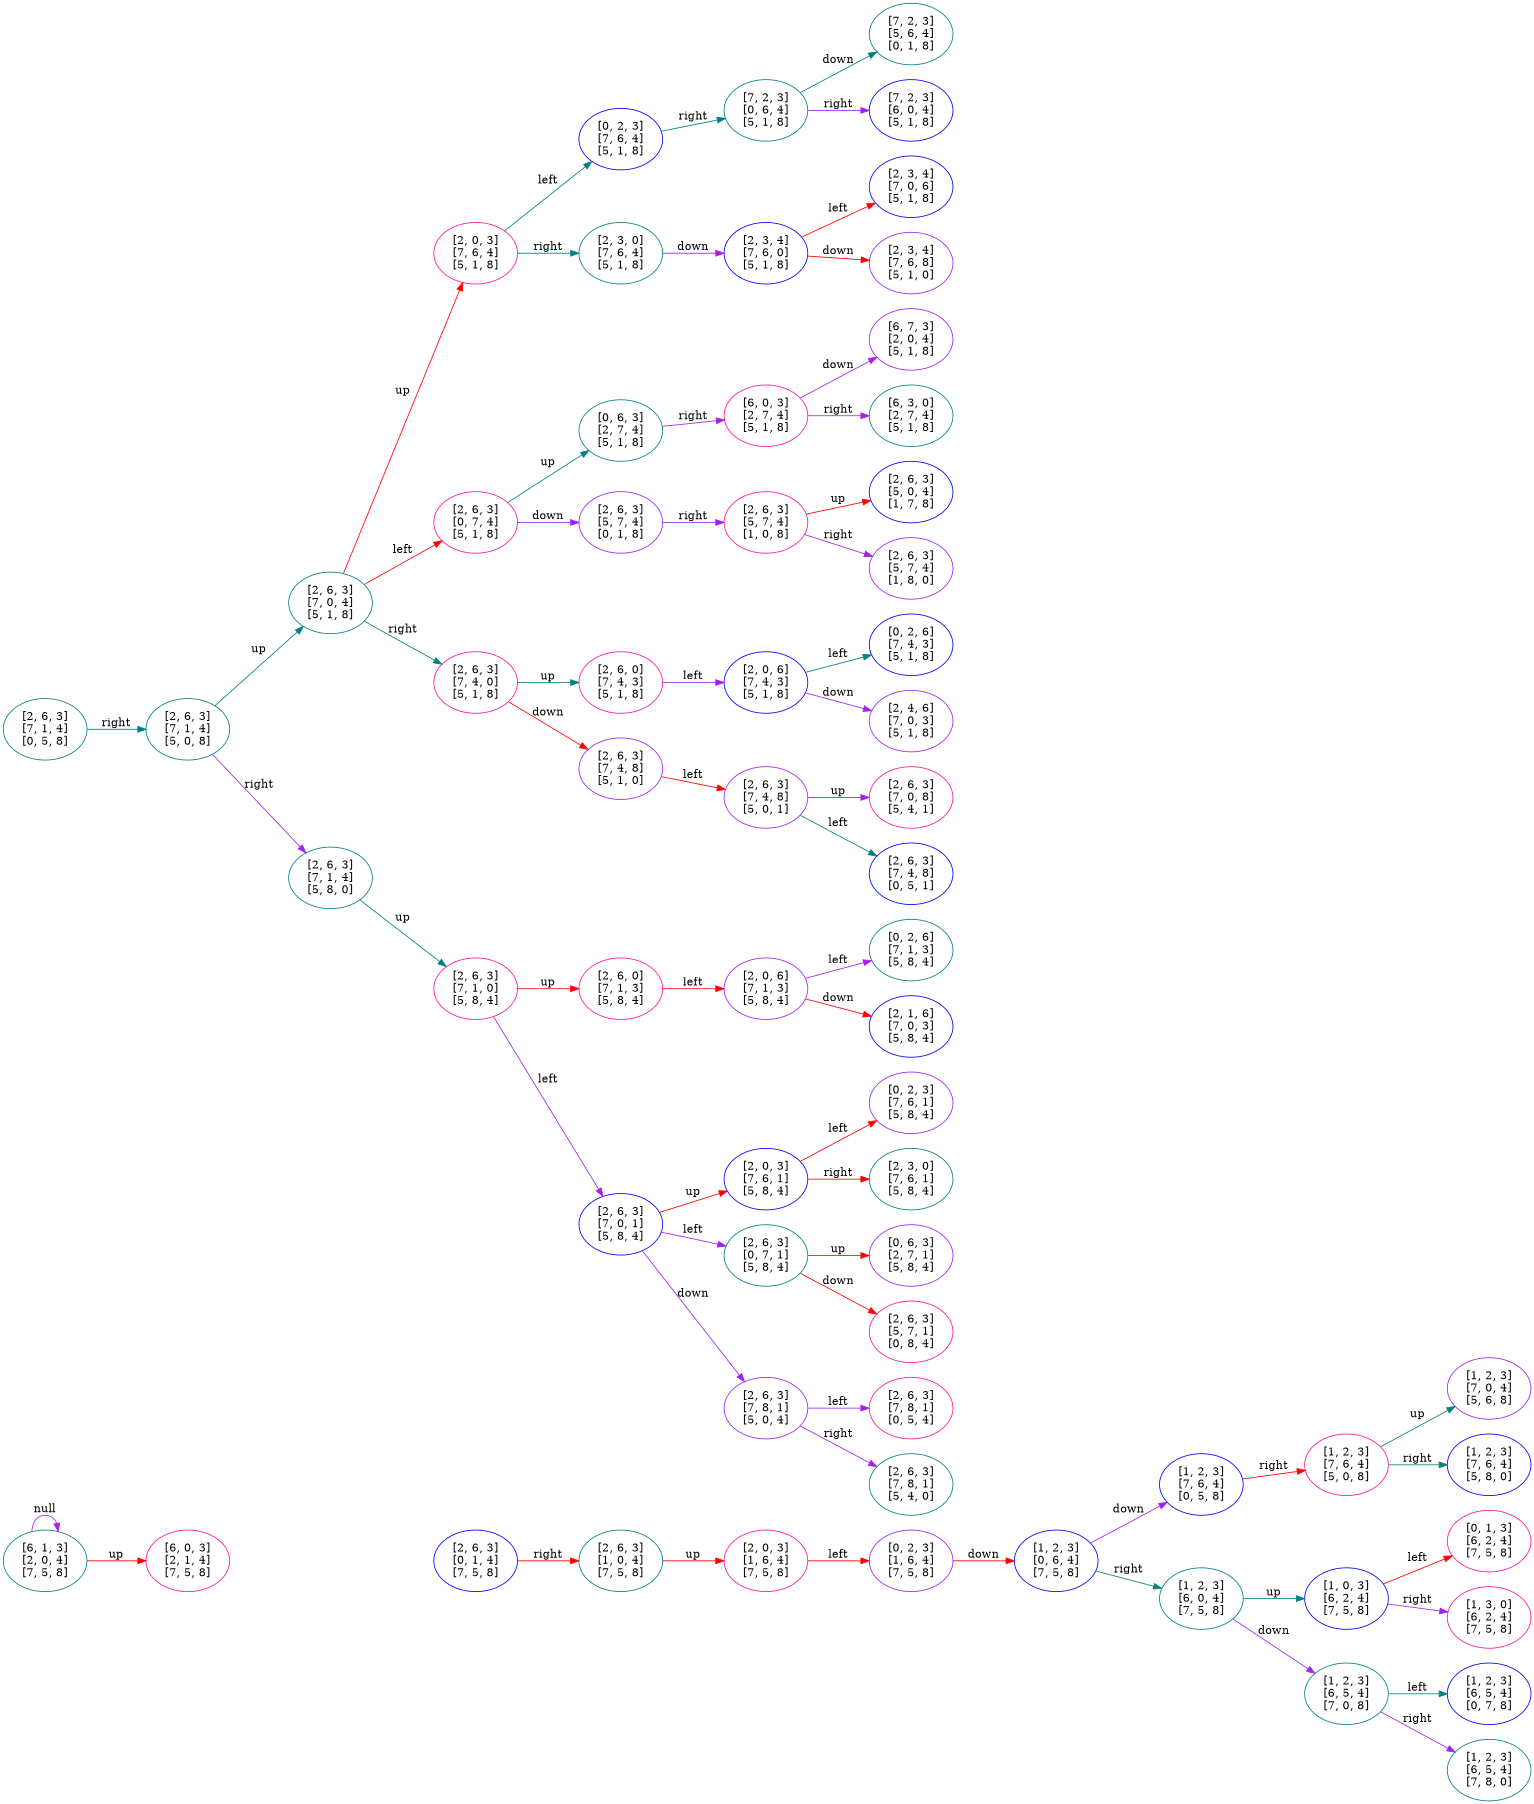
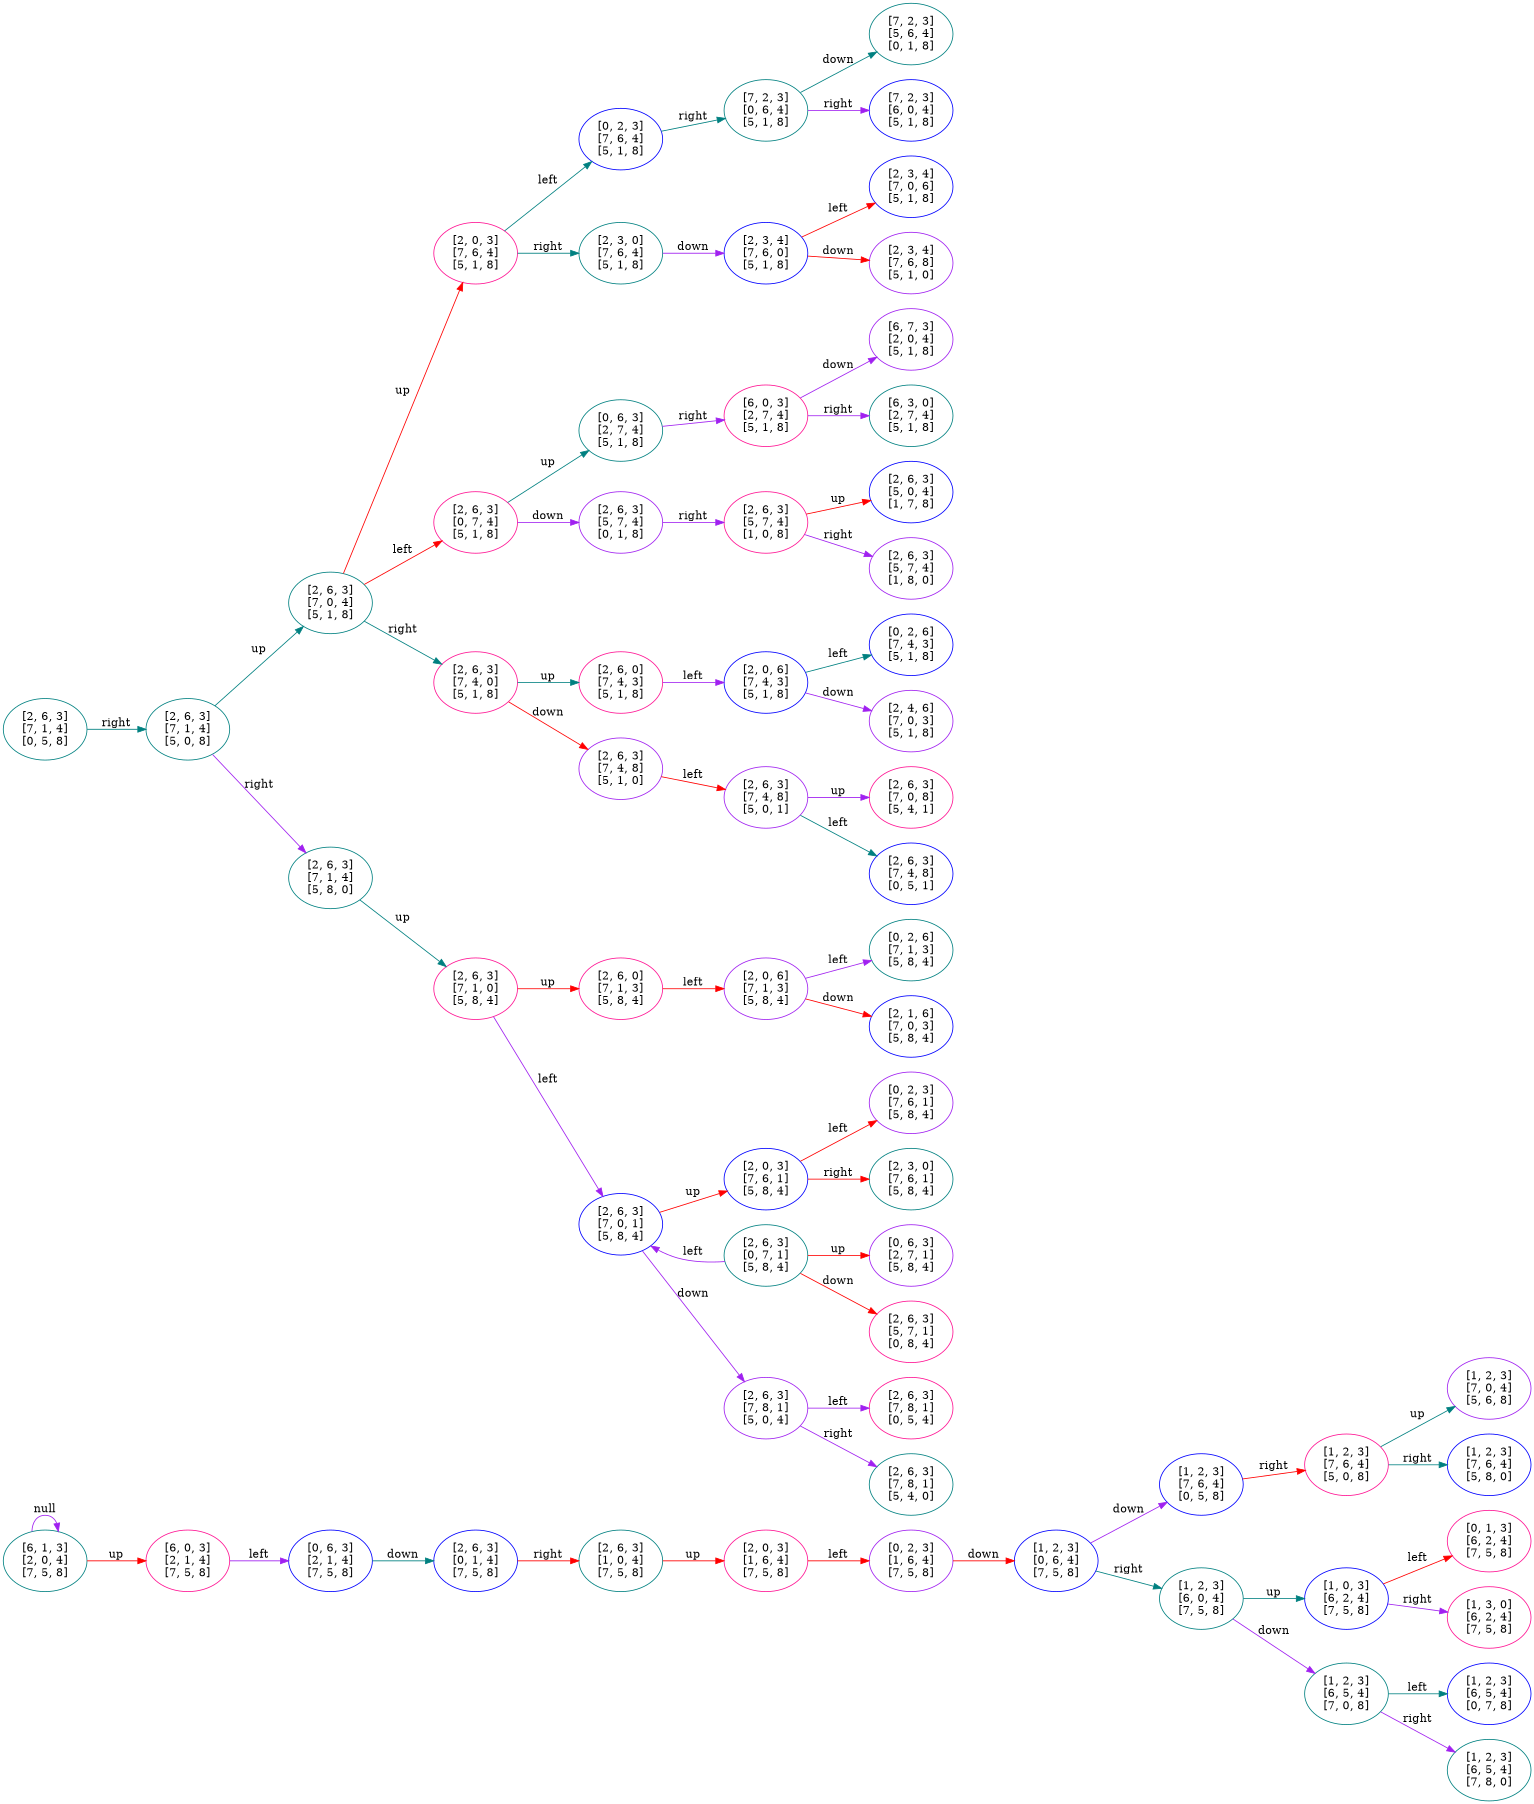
edge "[2, 6, 3] [7, 0, 1] [5, 8, 4]" -> "[2, 6, 3] [0, 7, 1] [5, 8, 4]": reversed
node "[0, 6, 3] [2, 1, 4] [7, 5, 8]": added
